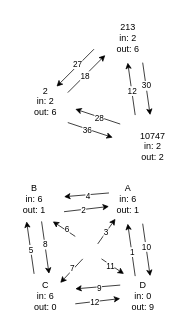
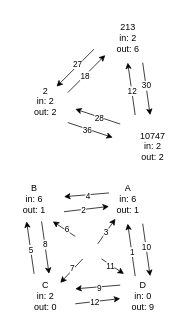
node "2 in: 2 out: 6": label "2 in: 2 out: 6" -> "2 in: 2 out: 2"
node "C in: 6 out: 0": label "C in: 6 out: 0" -> "C in: 2 out: 0"
